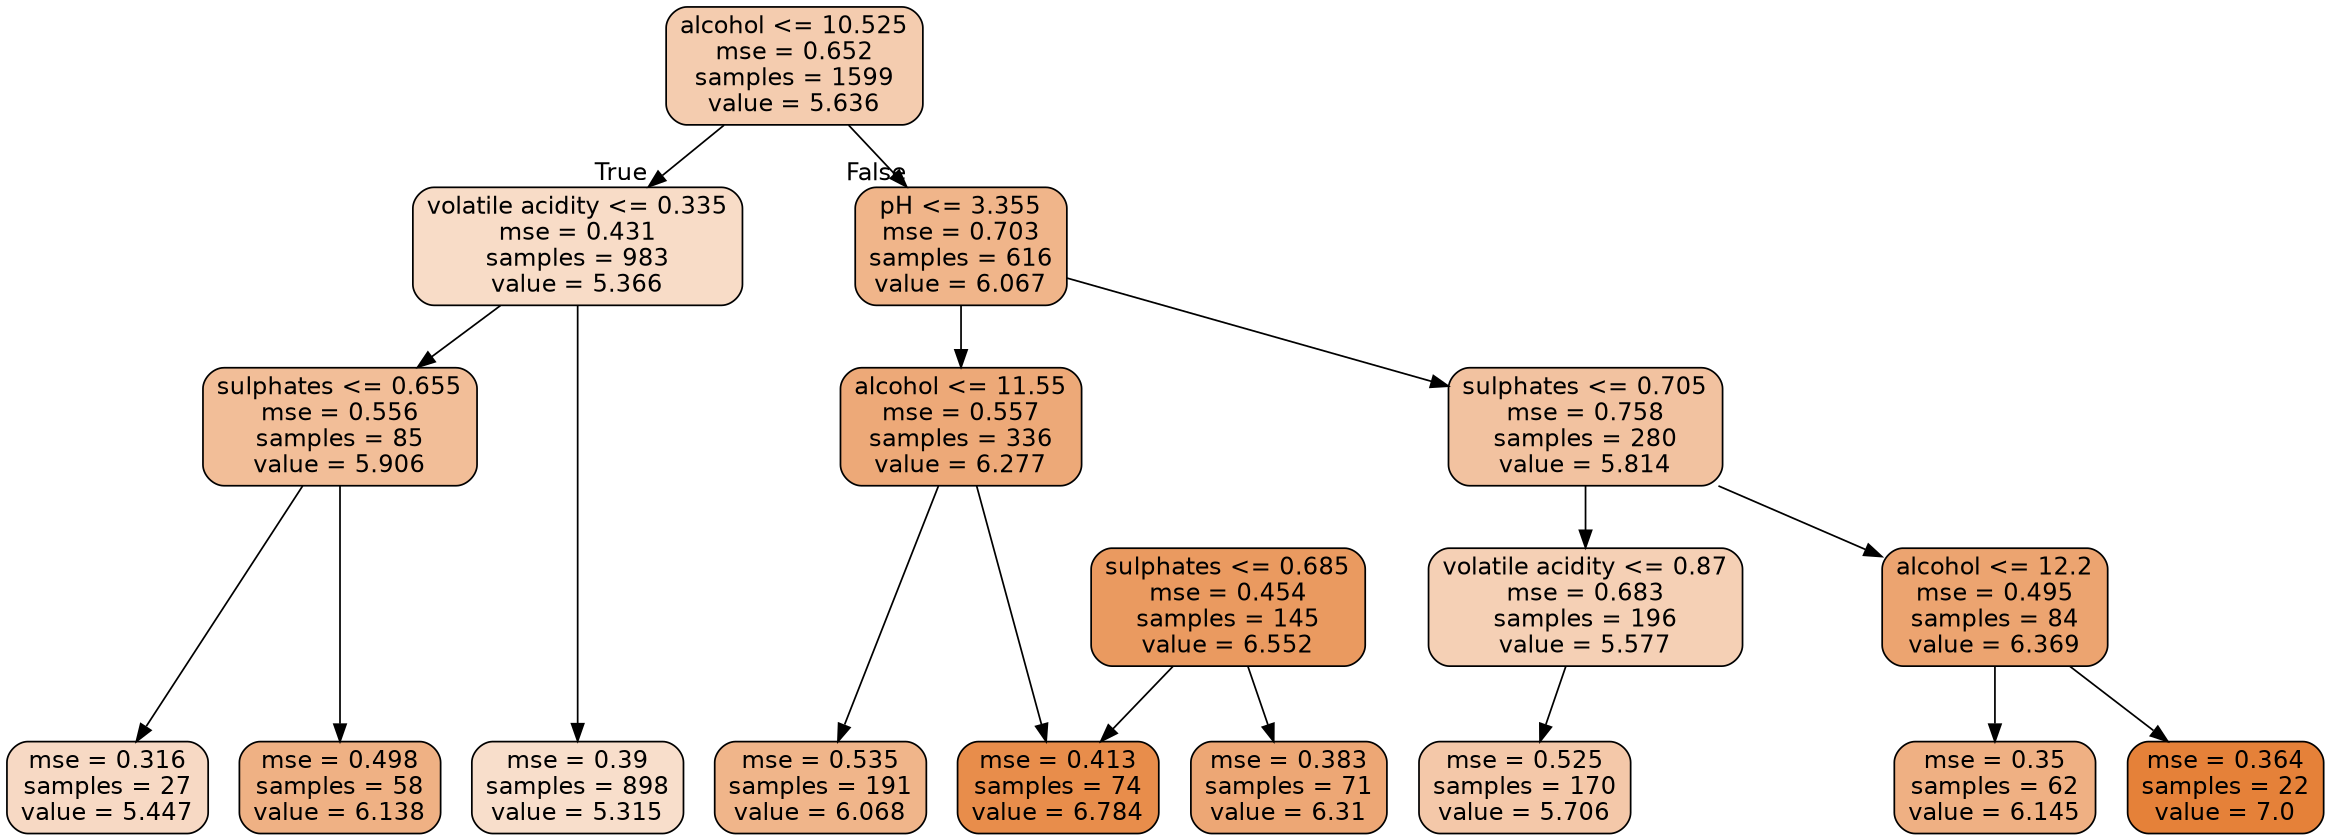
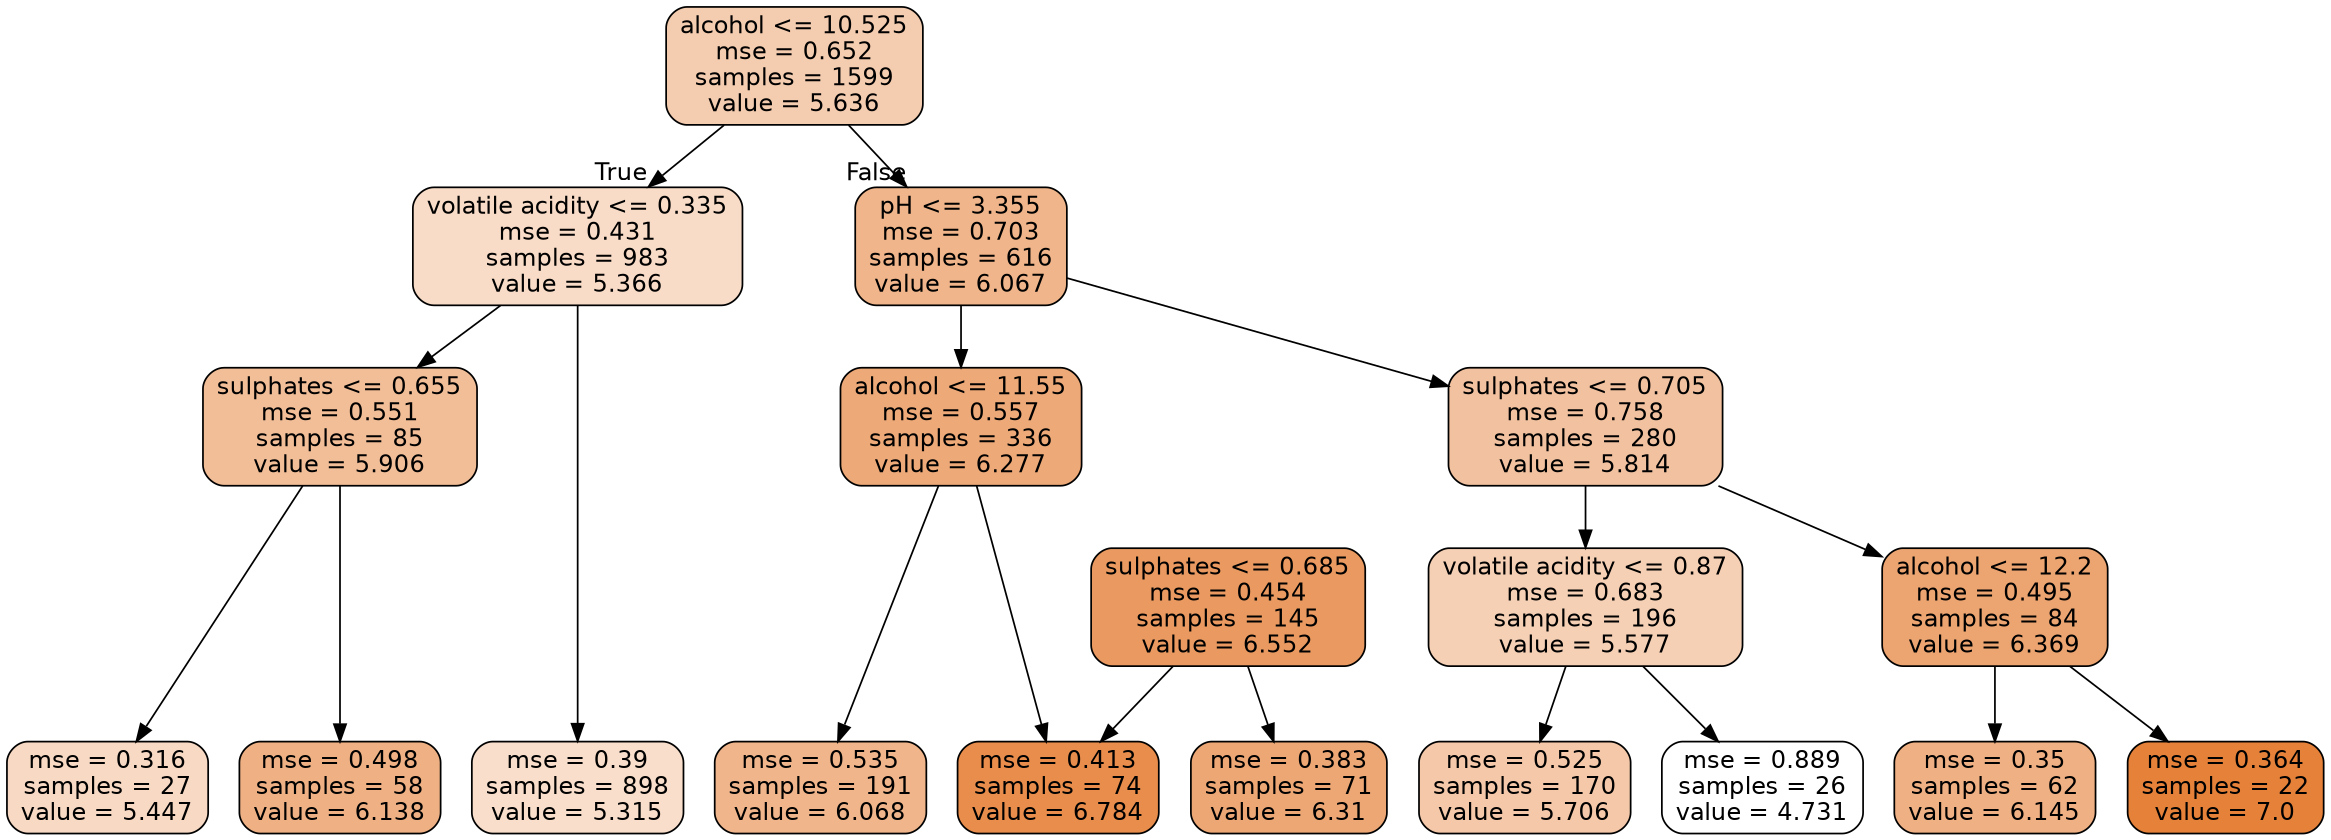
node "sulphates <= 0.655 mse = 0.556 samples = 85 value = 5.906": label "sulphates <= 0.655 mse = 0.556 samples = 85 value = 5.906" -> "sulphates <= 0.655 mse = 0.551 samples = 85 value = 5.906"
node "mse = 0.889 samples = 26 value = 4.731": added
